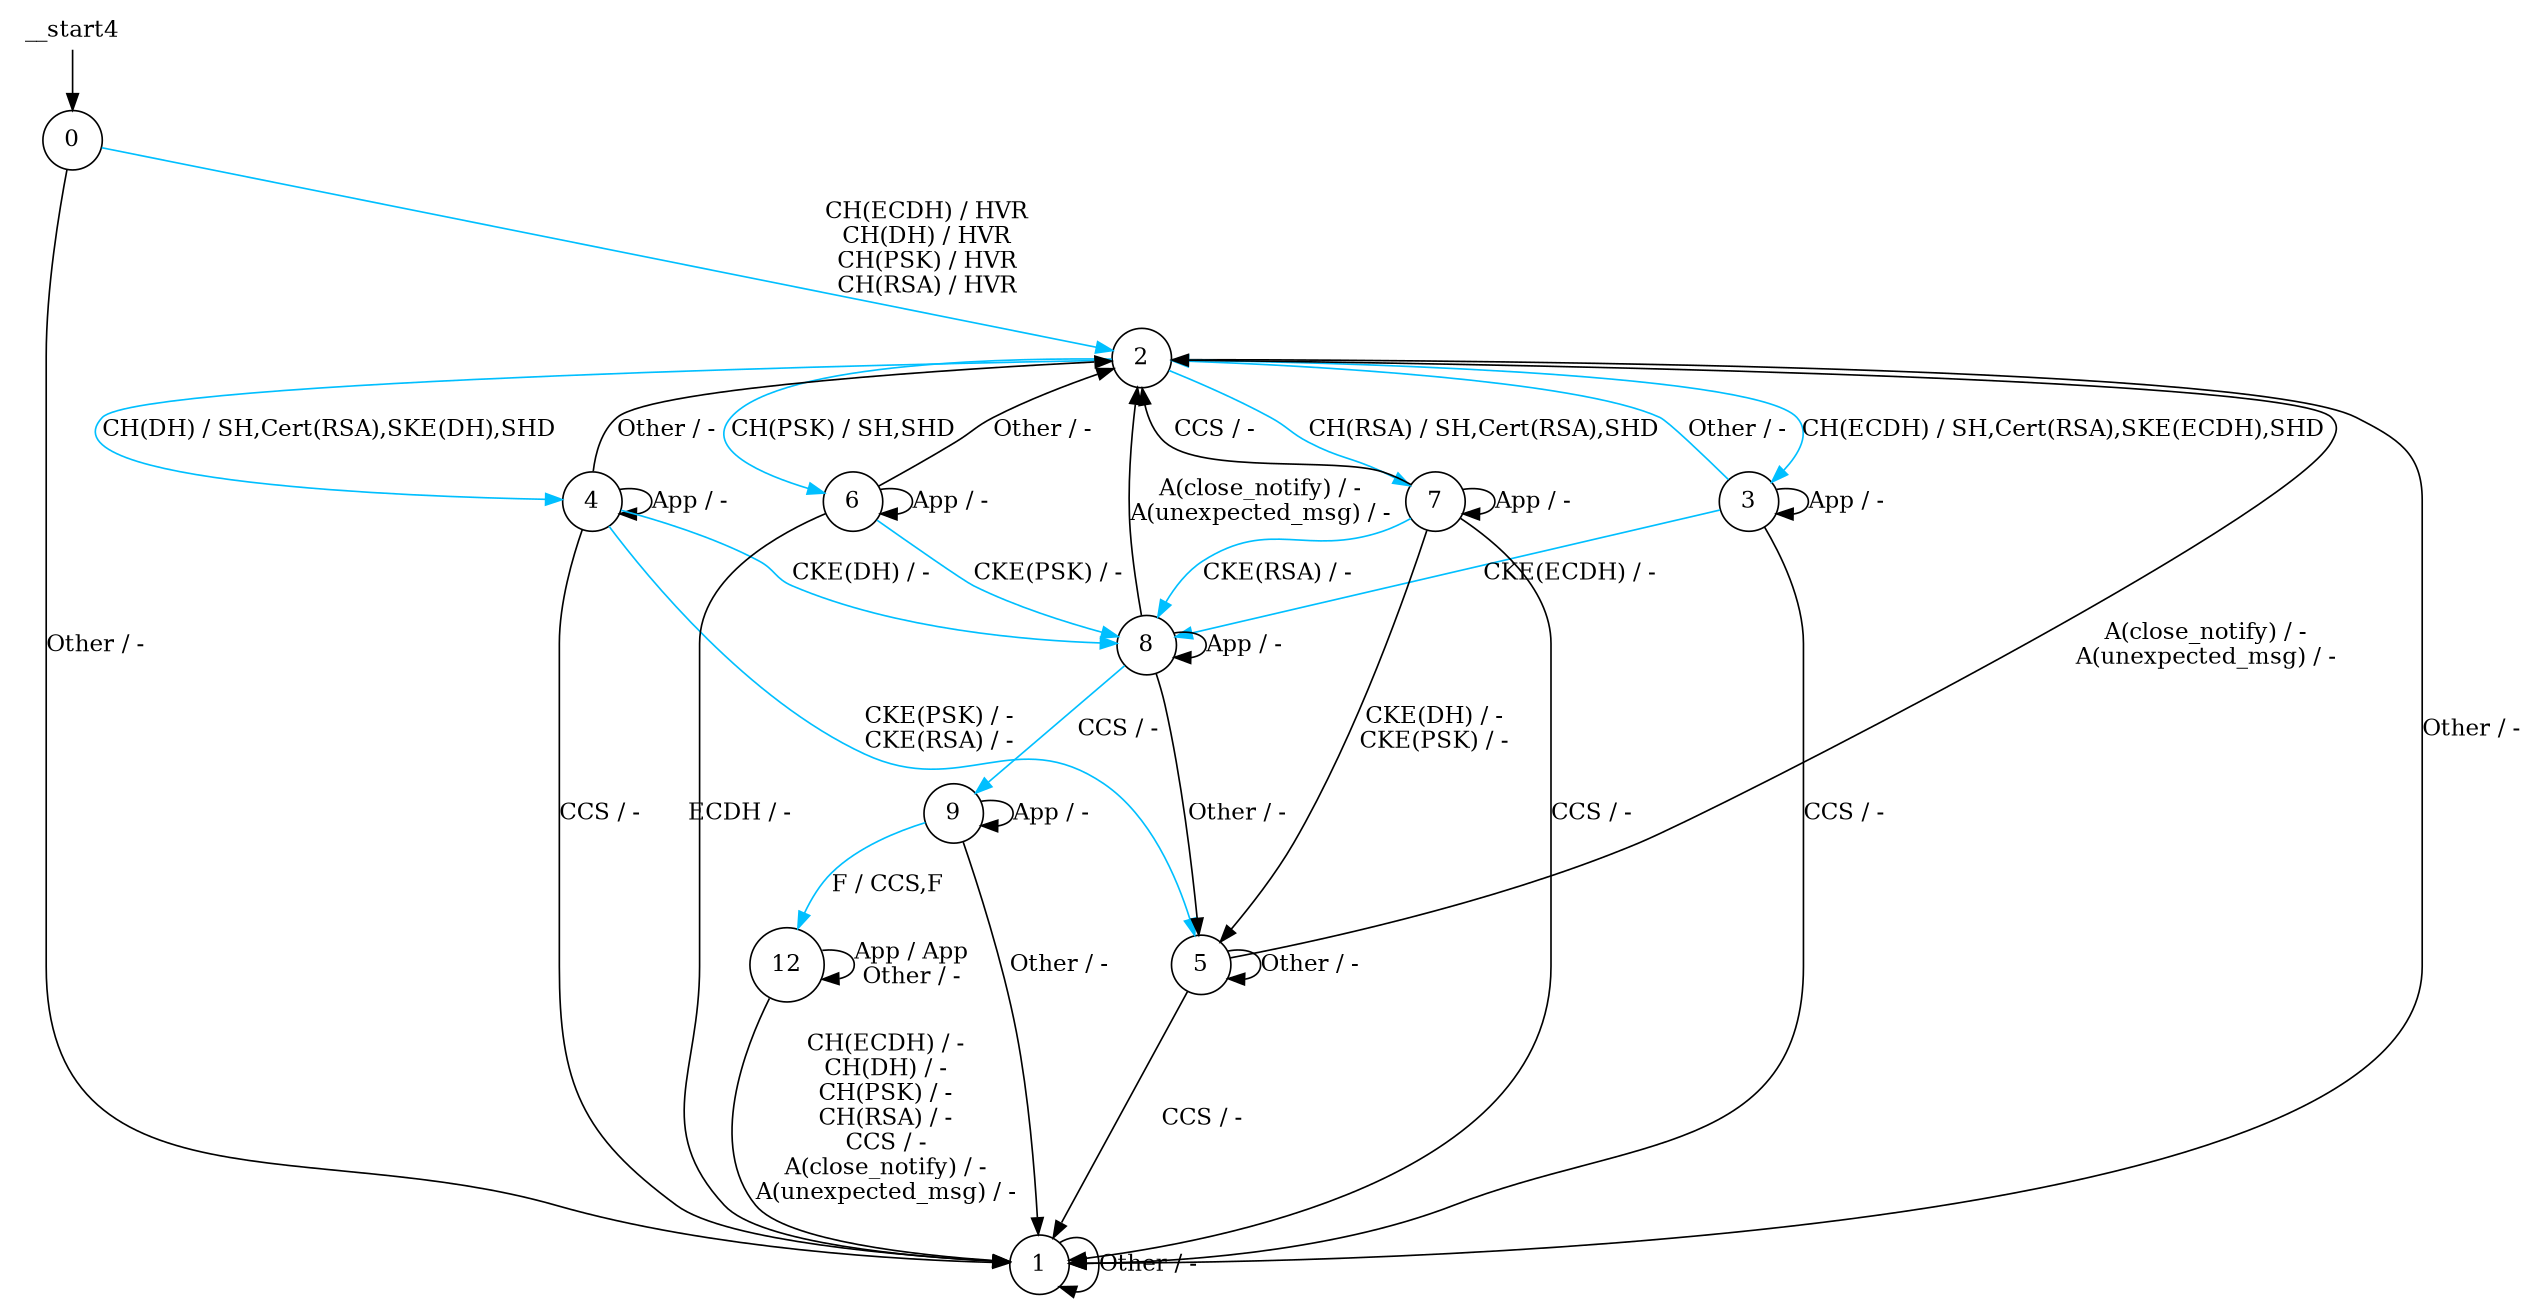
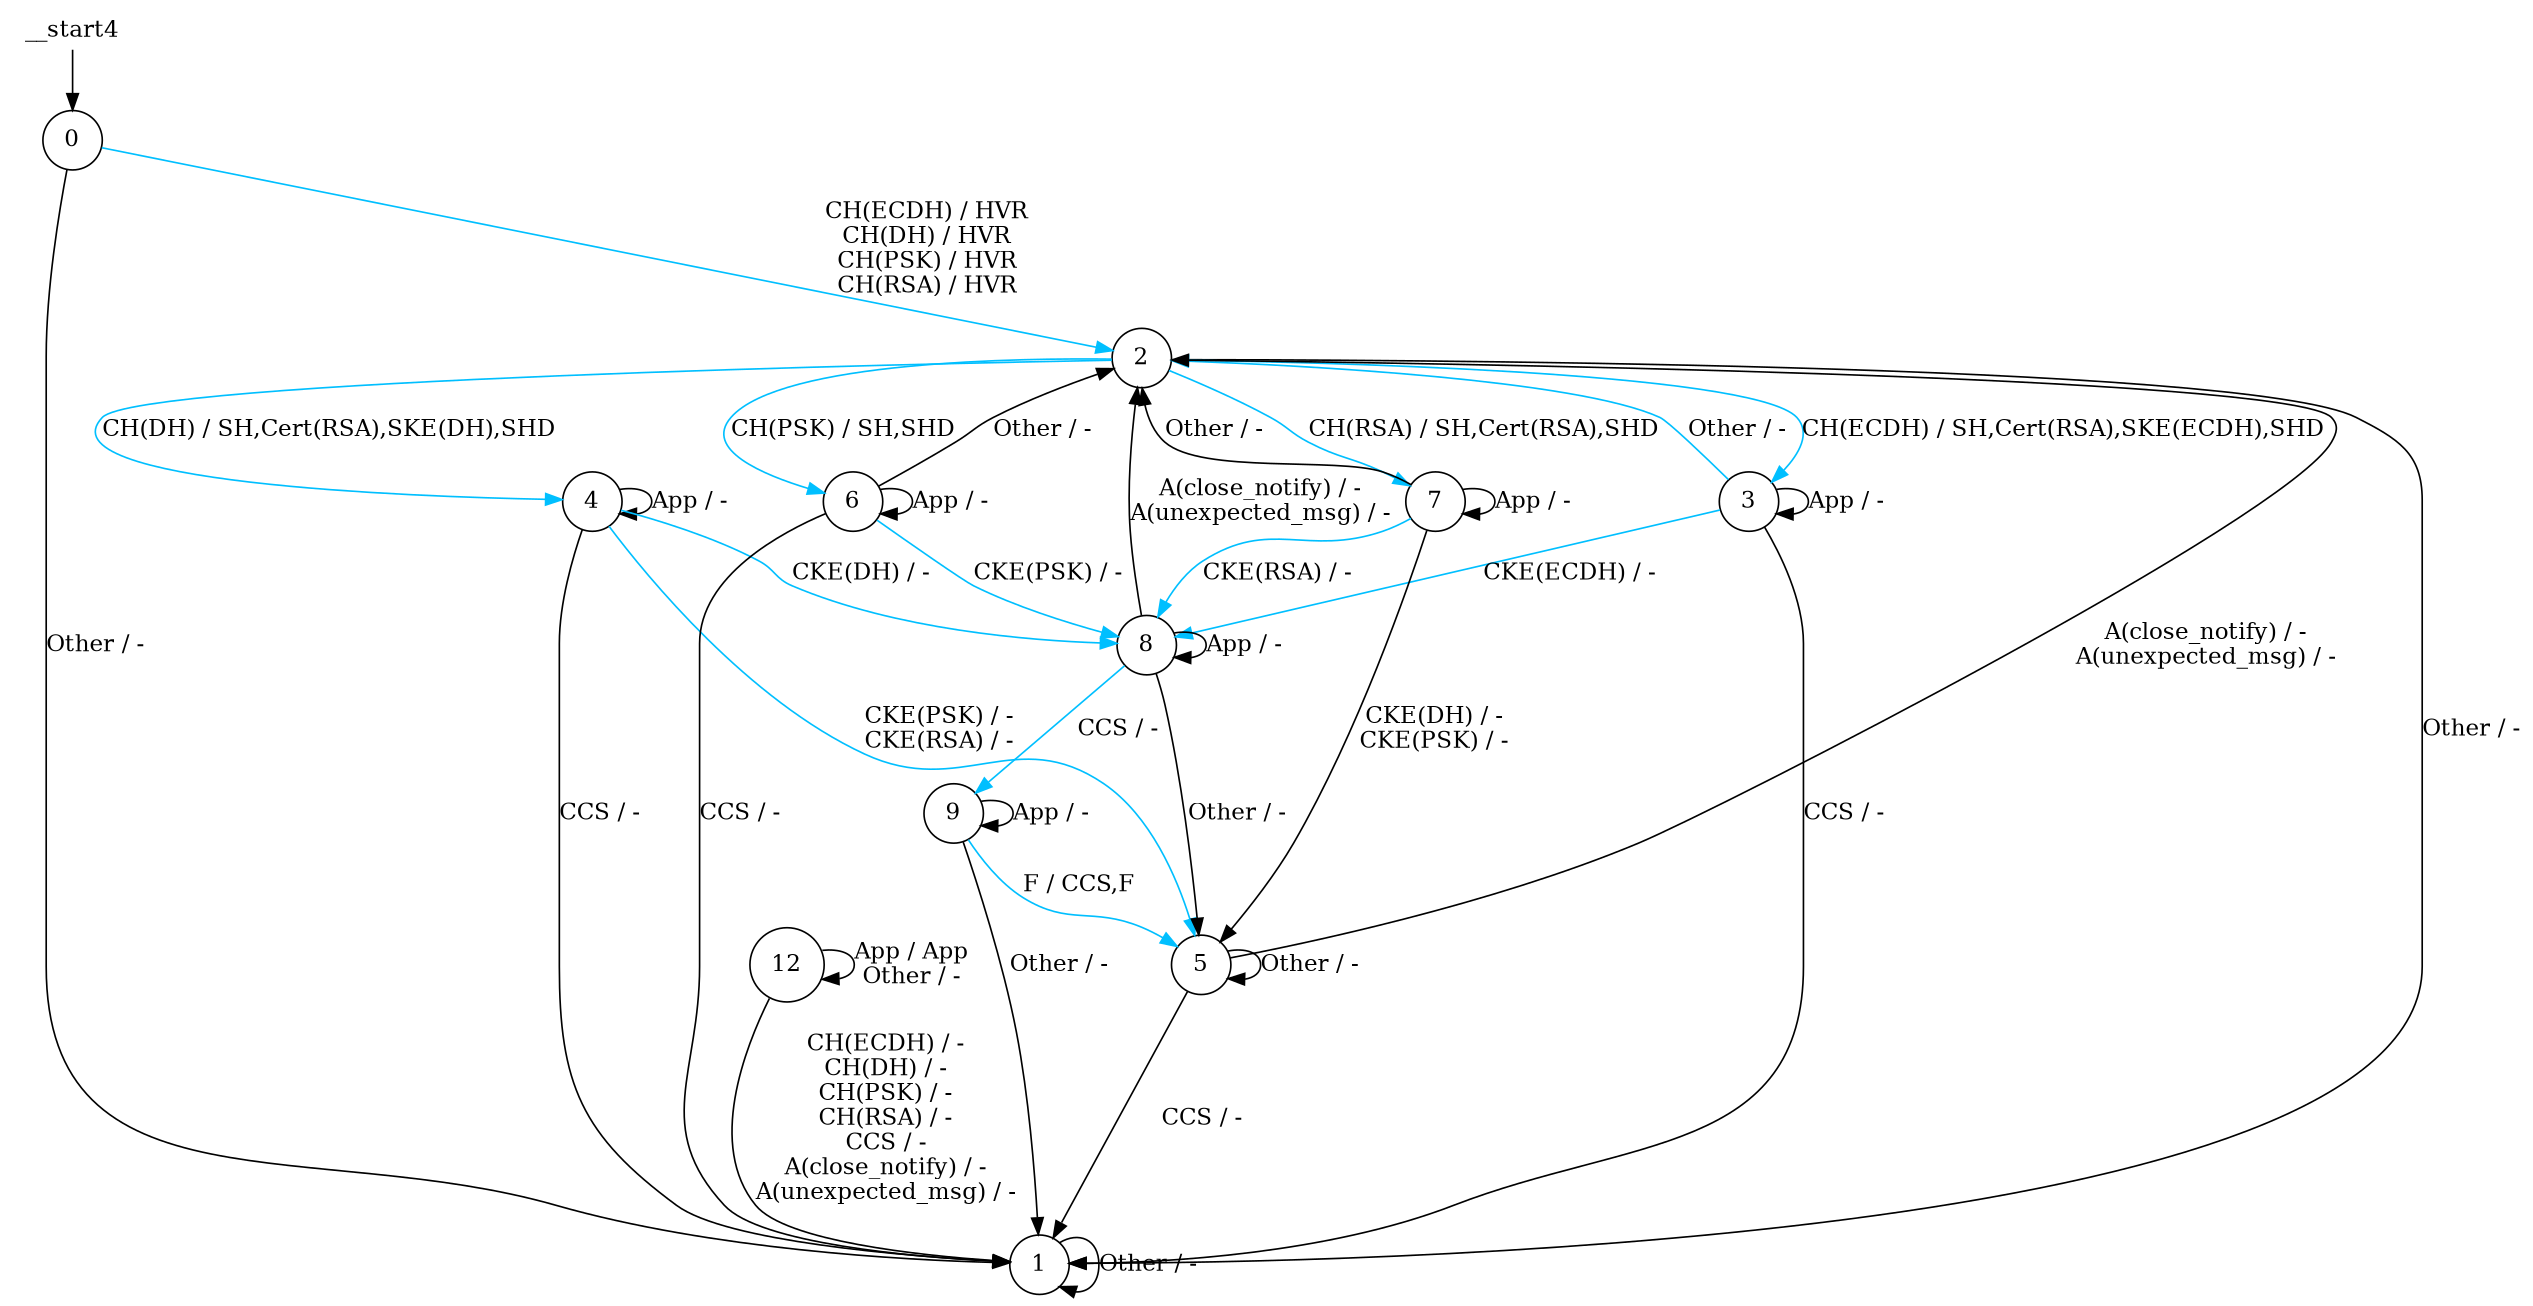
edge "4" -> "2": removed, label "Other / -"
edge "7" -> "2": label "CCS / -" -> "Other / -"
edge "6" -> "1": label "ECDH / -" -> "CCS / -"
edge "9" -> "12": now "9" -> "5"
edge "7" -> "1": removed, label "CCS / -"
